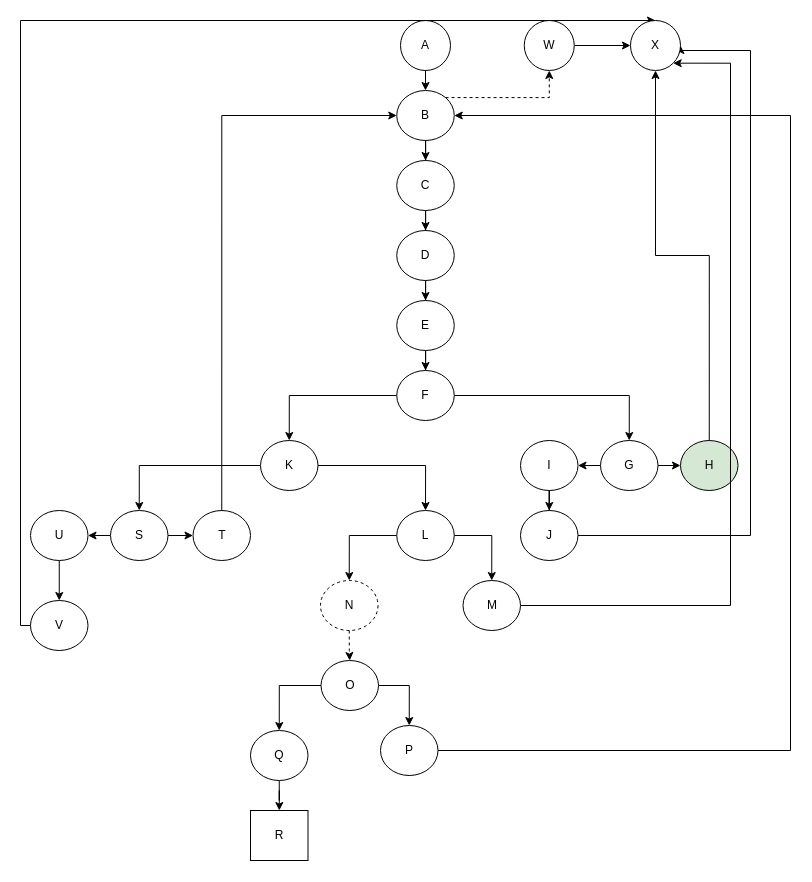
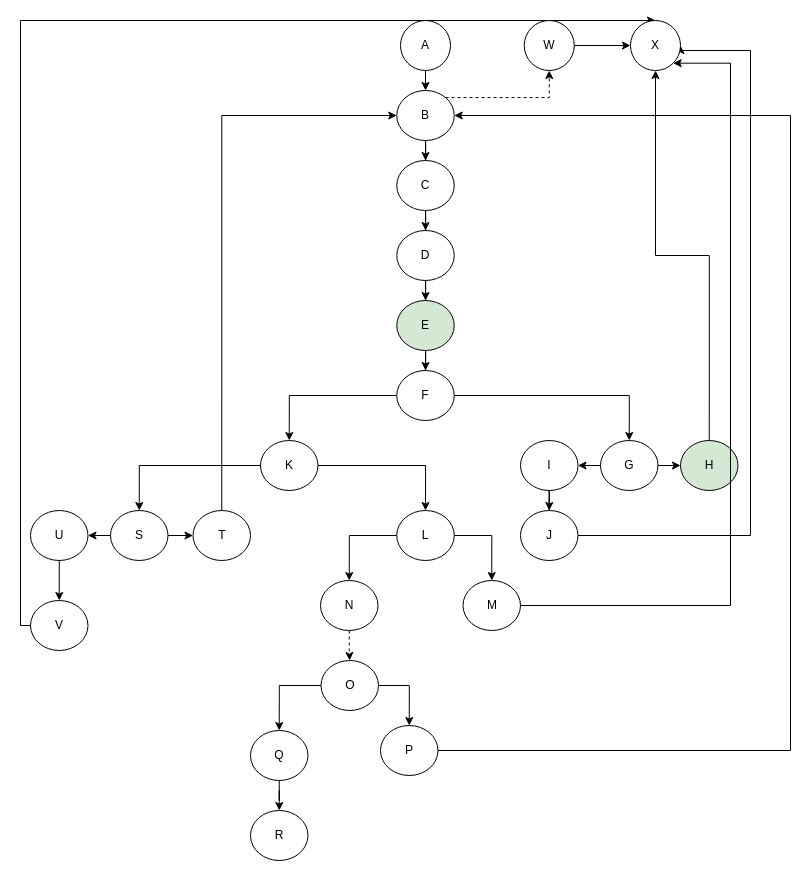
node "E": fillcolor #ffffff -> #d5e8d4
node "N": style dashed -> solid
node "R": shape rectangle -> ellipse
